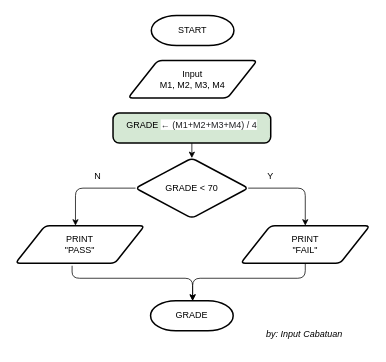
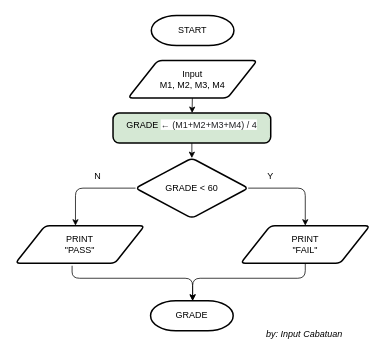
edge "Input M1, M2, M3, M4" -> "GRADE ← (M1+M2+M3+M4) / 4": added
node "GRADE < 70": label "GRADE < 70" -> "GRADE < 60"
